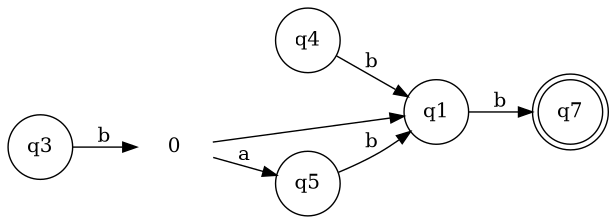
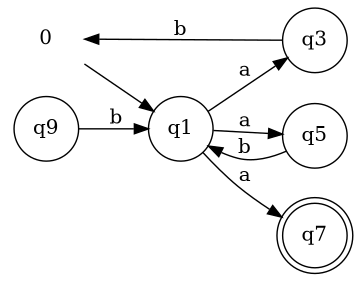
node "q4": label "q4" -> "q9"
edge "q1" -> "q3": added, label "a"
edge "q1" -> "q7": label "b" -> "a"
edge "0" -> "q5": now "q1" -> "q5"
